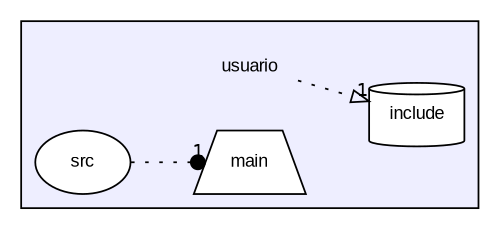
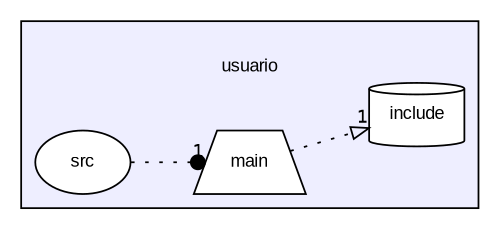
edge "usuario" -> "include": now "main" -> "include"
